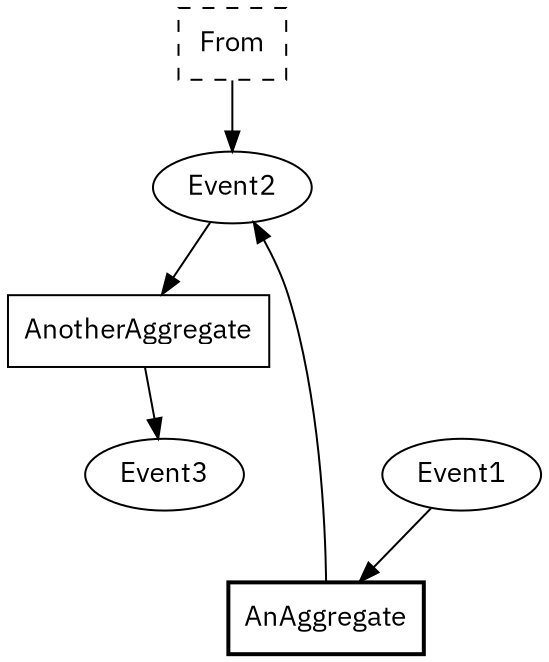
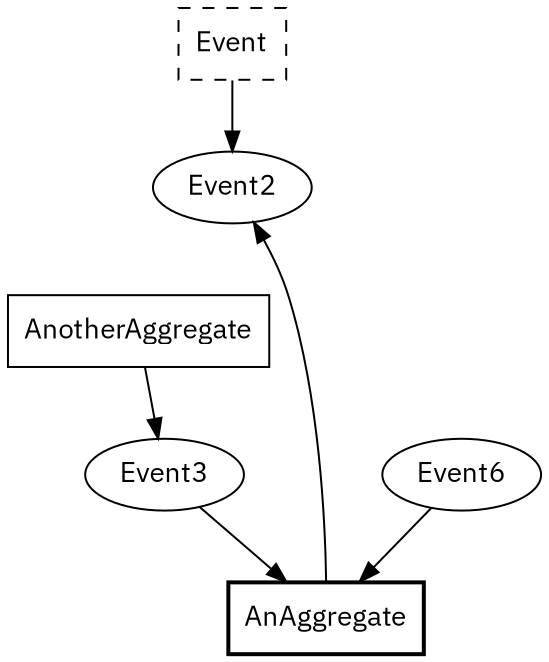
node "From": label "From" -> "Event"
edge "Event2" -> "AnotherAggregate": removed
node "Event1": label "Event1" -> "Event6"
edge "Event3" -> "AnAggregate": added
